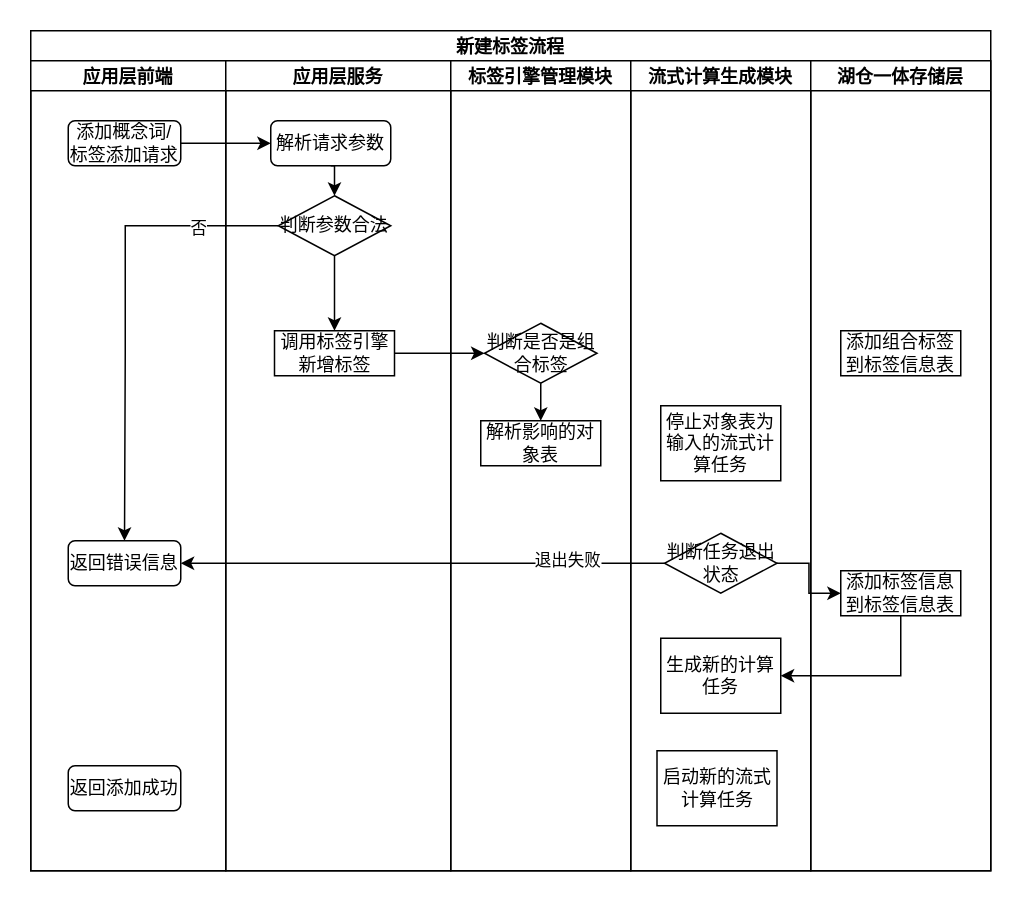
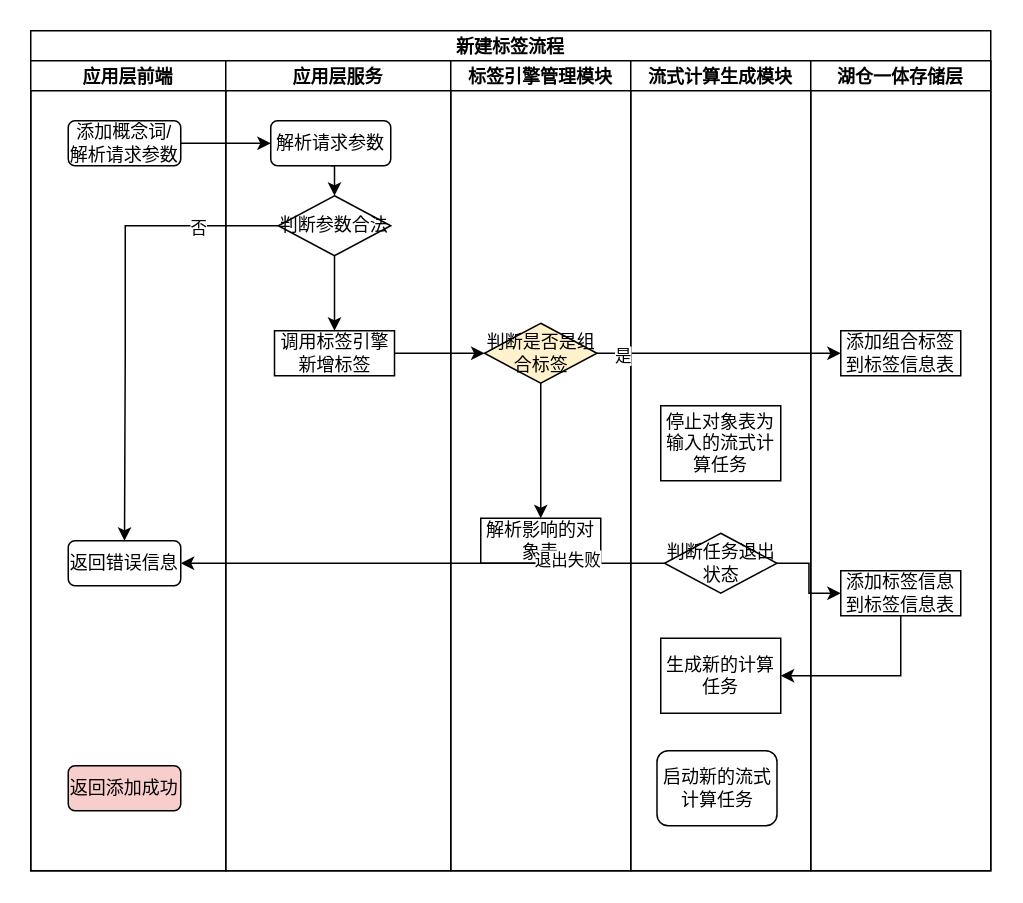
node "添加概念词/标签添加请求": label "添加概念词/标签添加请求" -> "添加概念词/解析请求参数"
node "判断是否是组合标签": fillcolor #ffffff -> #fff2cc
edge "判断是否是组合标签" -> "添加组合标签到标签信息表": added, label "是"
node "解析影响的对象表": moved (541, 443) -> (541, 541)
node "返回添加成功": fillcolor #ffffff -> #f8cecc
node "启动新的流式计算任务": shape rectangle -> rounded rectangle
